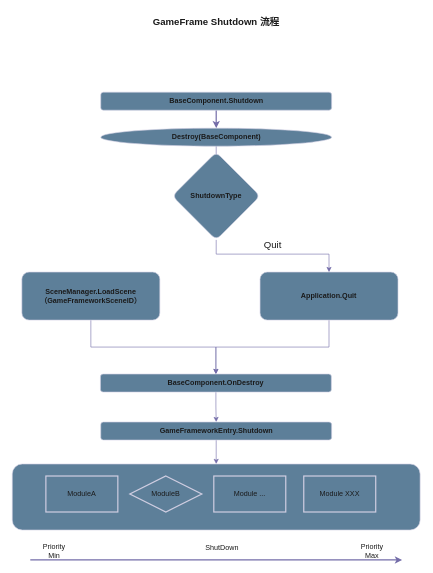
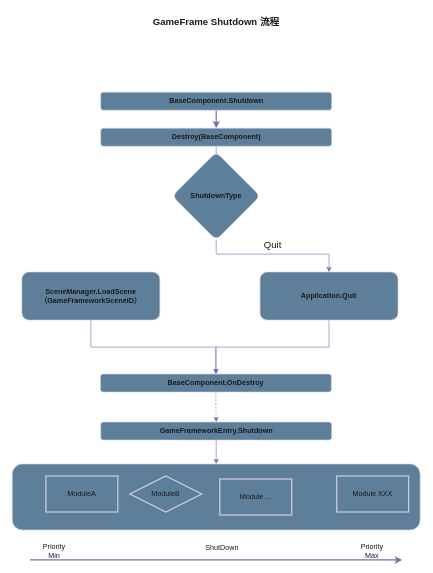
node "Destroy(BaseComponent)": shape ellipse -> rounded rectangle
edge "BaseComponent.OnDestroy" -> "GameFrameworkEntry.Shutdown": style solid -> dashed
node "Module ...": moved (250, 494) -> (256, 497)
node "Module XXX": moved (340, 494) -> (373, 494)
